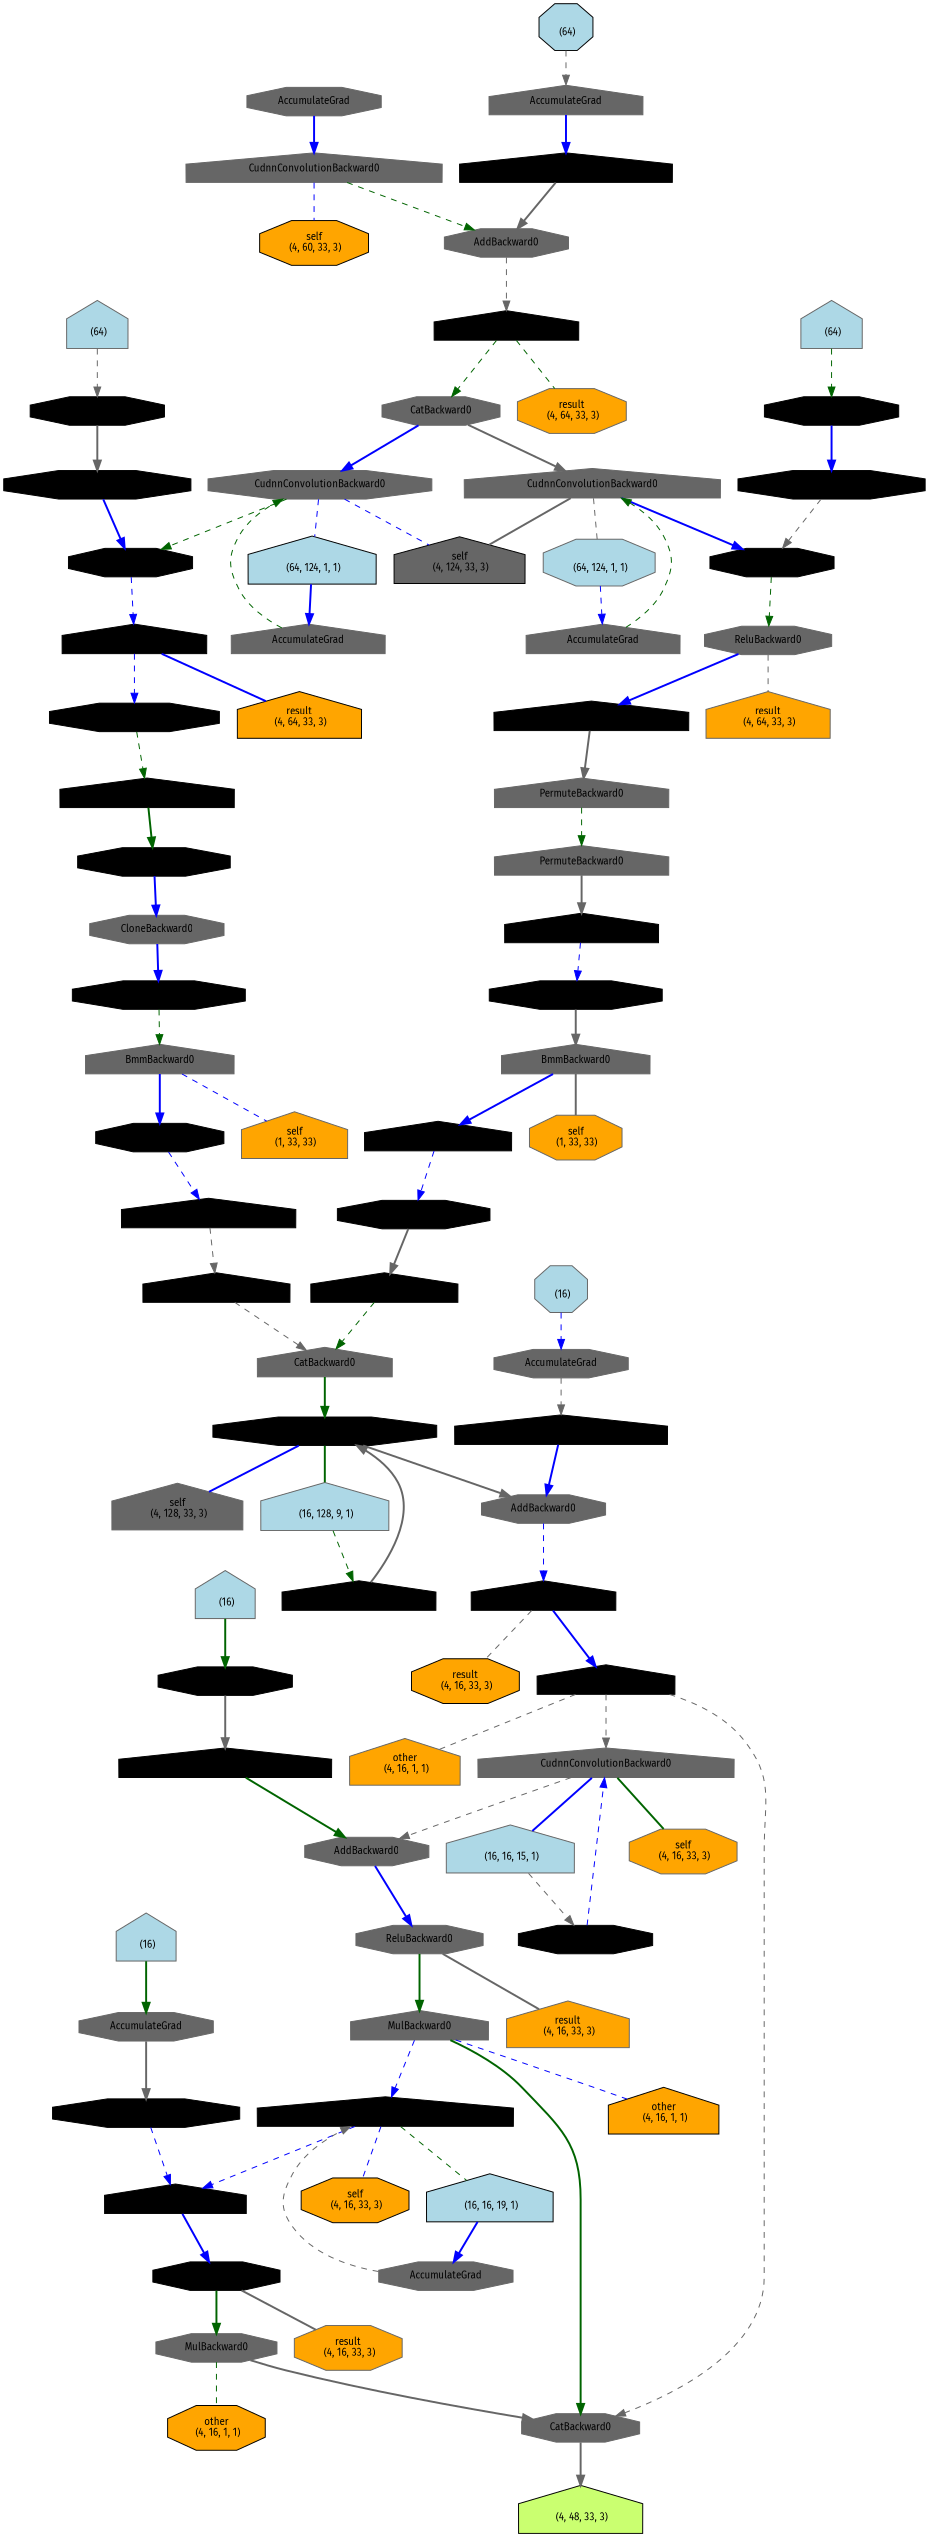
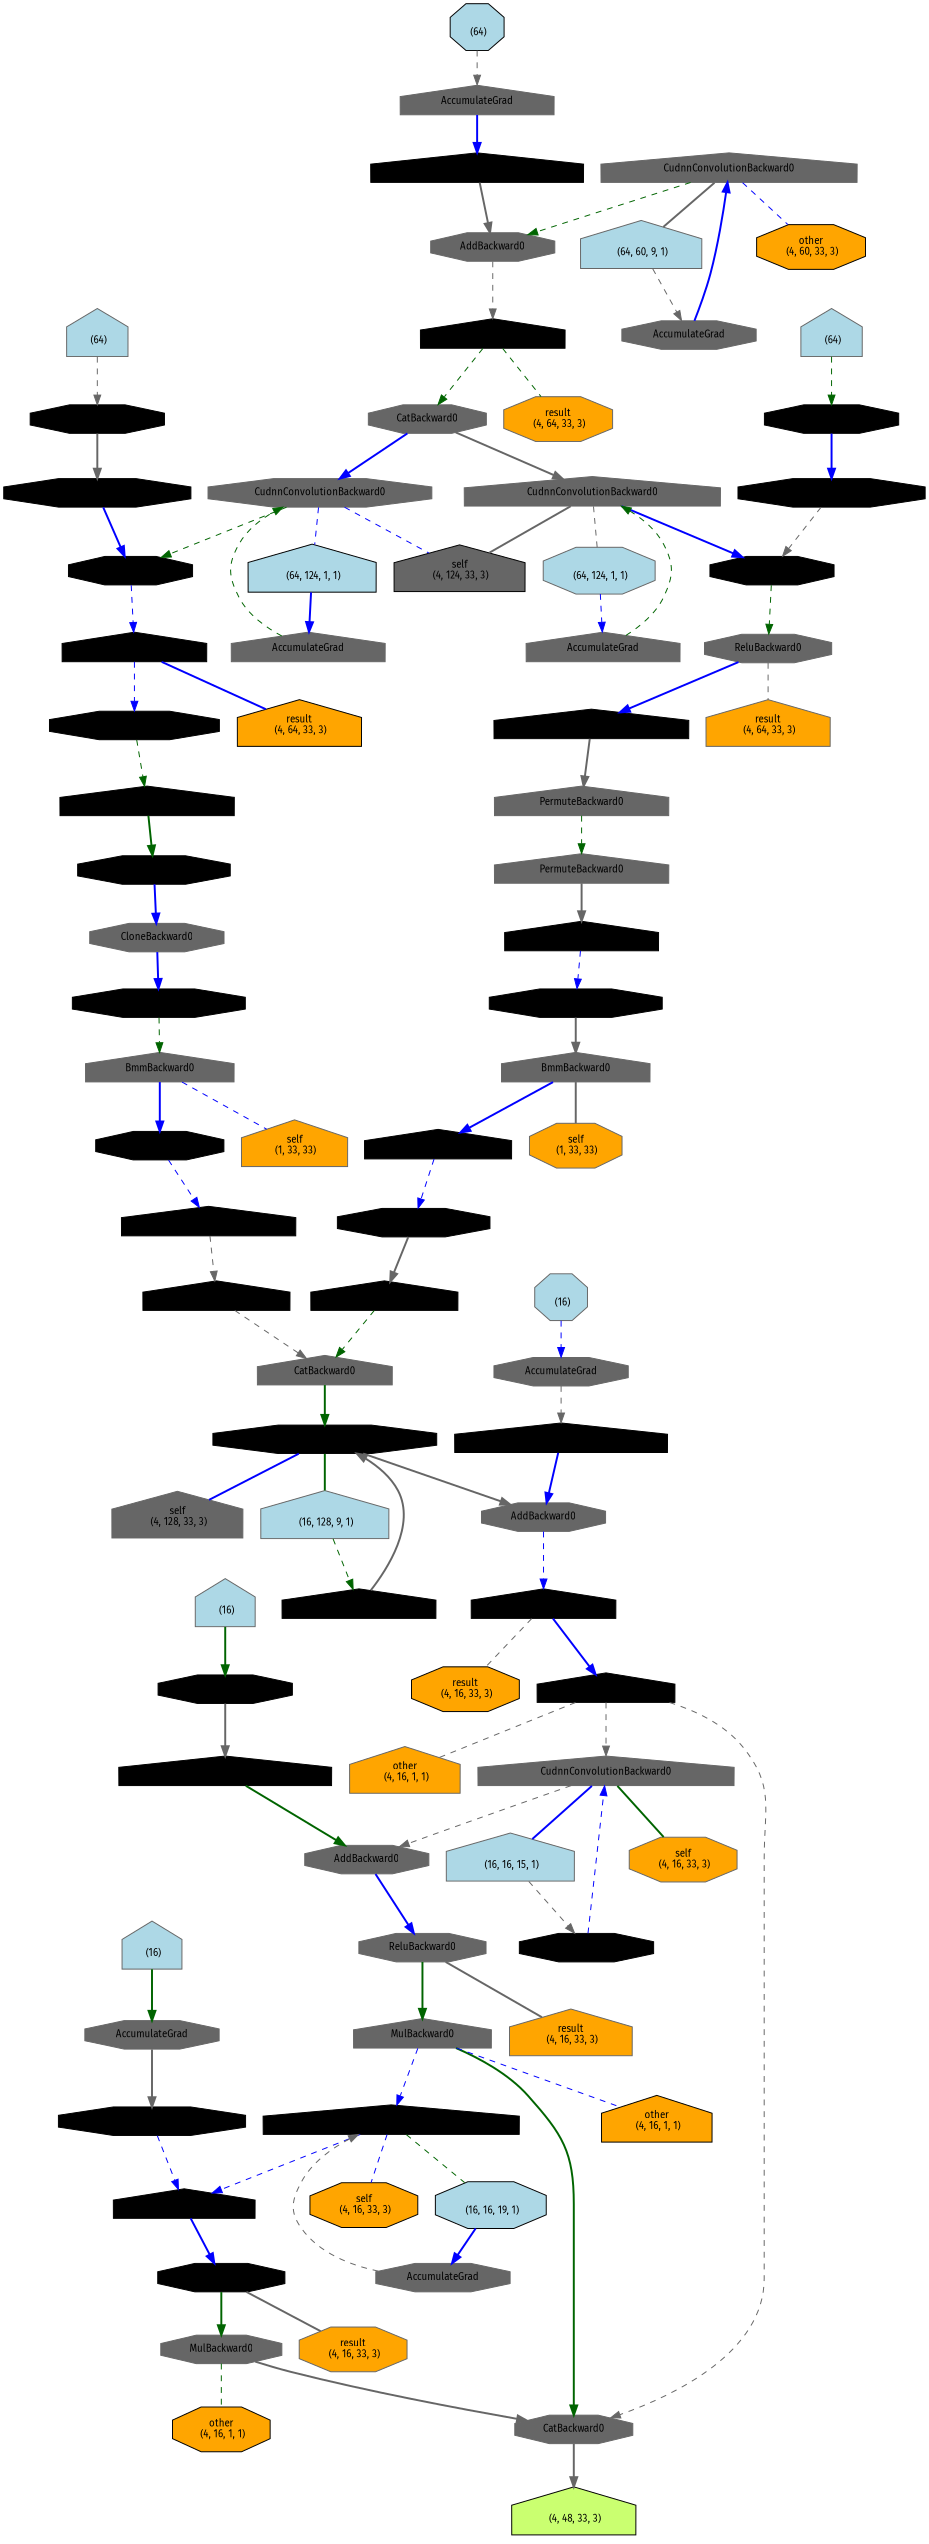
node "self (4, 60, 33, 3)": label "self (4, 60, 33, 3)" -> "other (4, 60, 33, 3)"
node "(64, 60, 9, 1)": added
node "(16, 16, 19, 1)": shape house -> octagon
